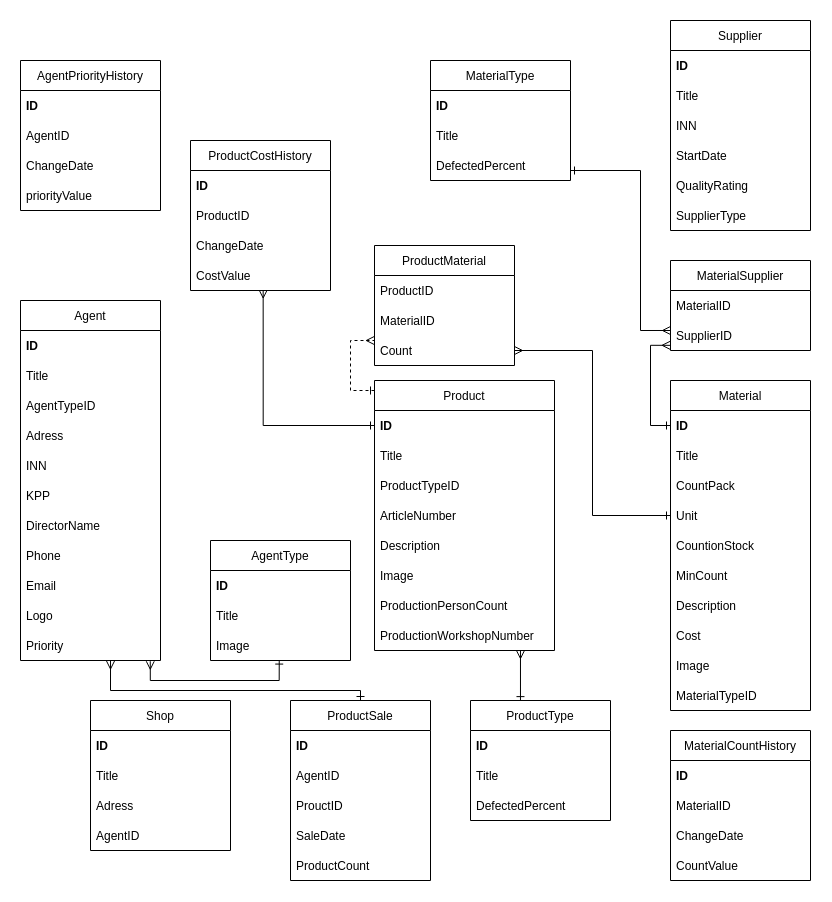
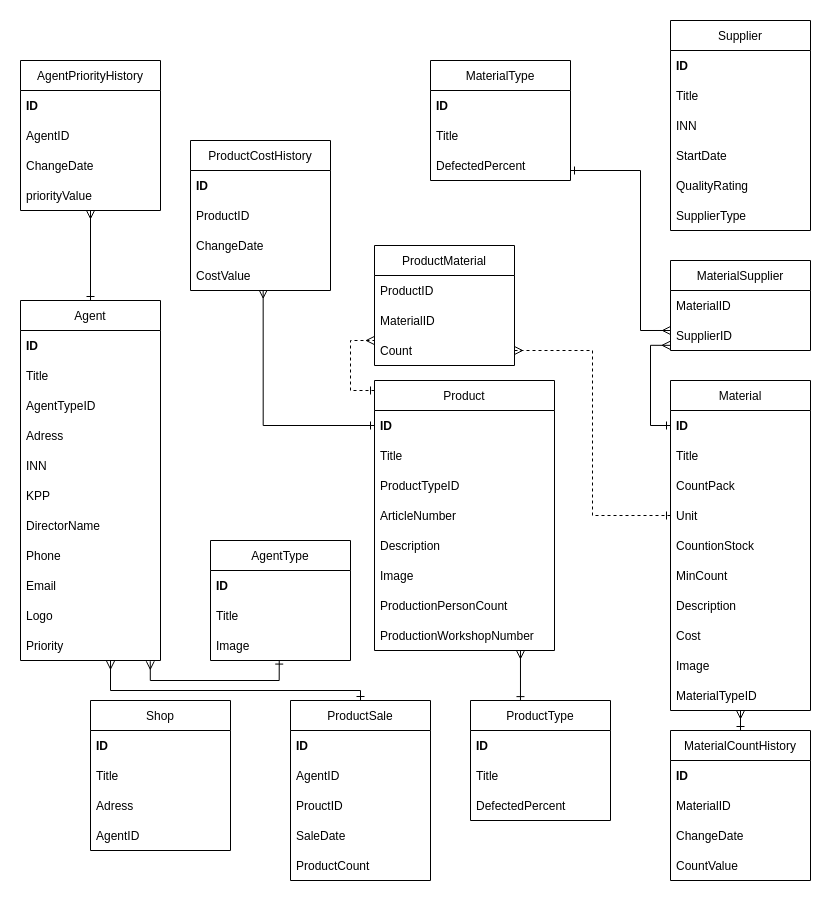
edge "priorityValue" -- "Agent": added
edge "Count" -- "Unit": style solid -> dashed
edge "Material" -- "MaterialCountHistory": added
